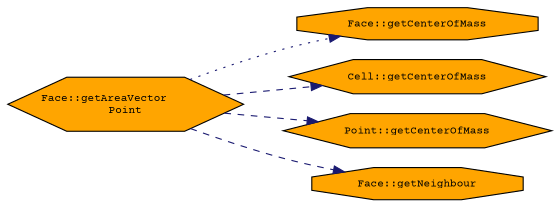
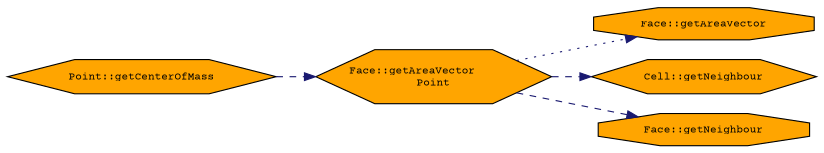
node "Face::getCenterOfMass": label "Face::getCenterOfMass" -> "Face::getAreaVector"
node "Cell::getCenterOfMass": label "Cell::getCenterOfMass" -> "Cell::getNeighbour"
edge "Face::getAreaVector Point" -> "Point::getCenterOfMass": reversed
